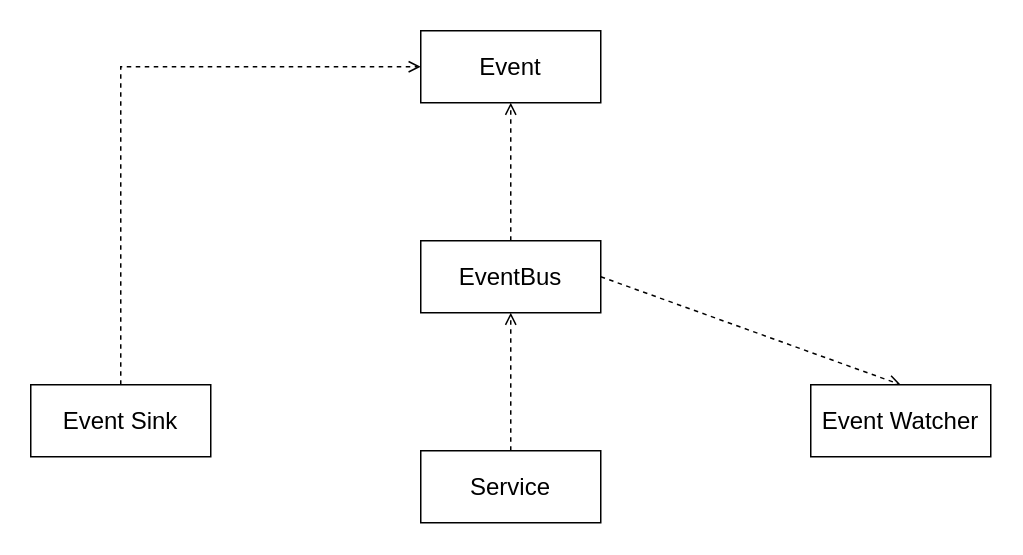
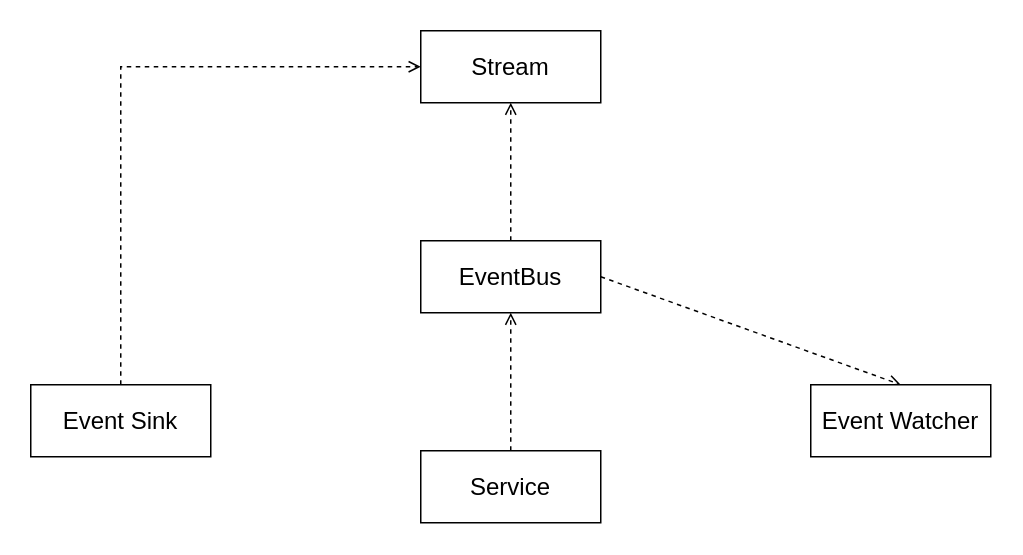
node "Event": label "Event" -> "Stream"
